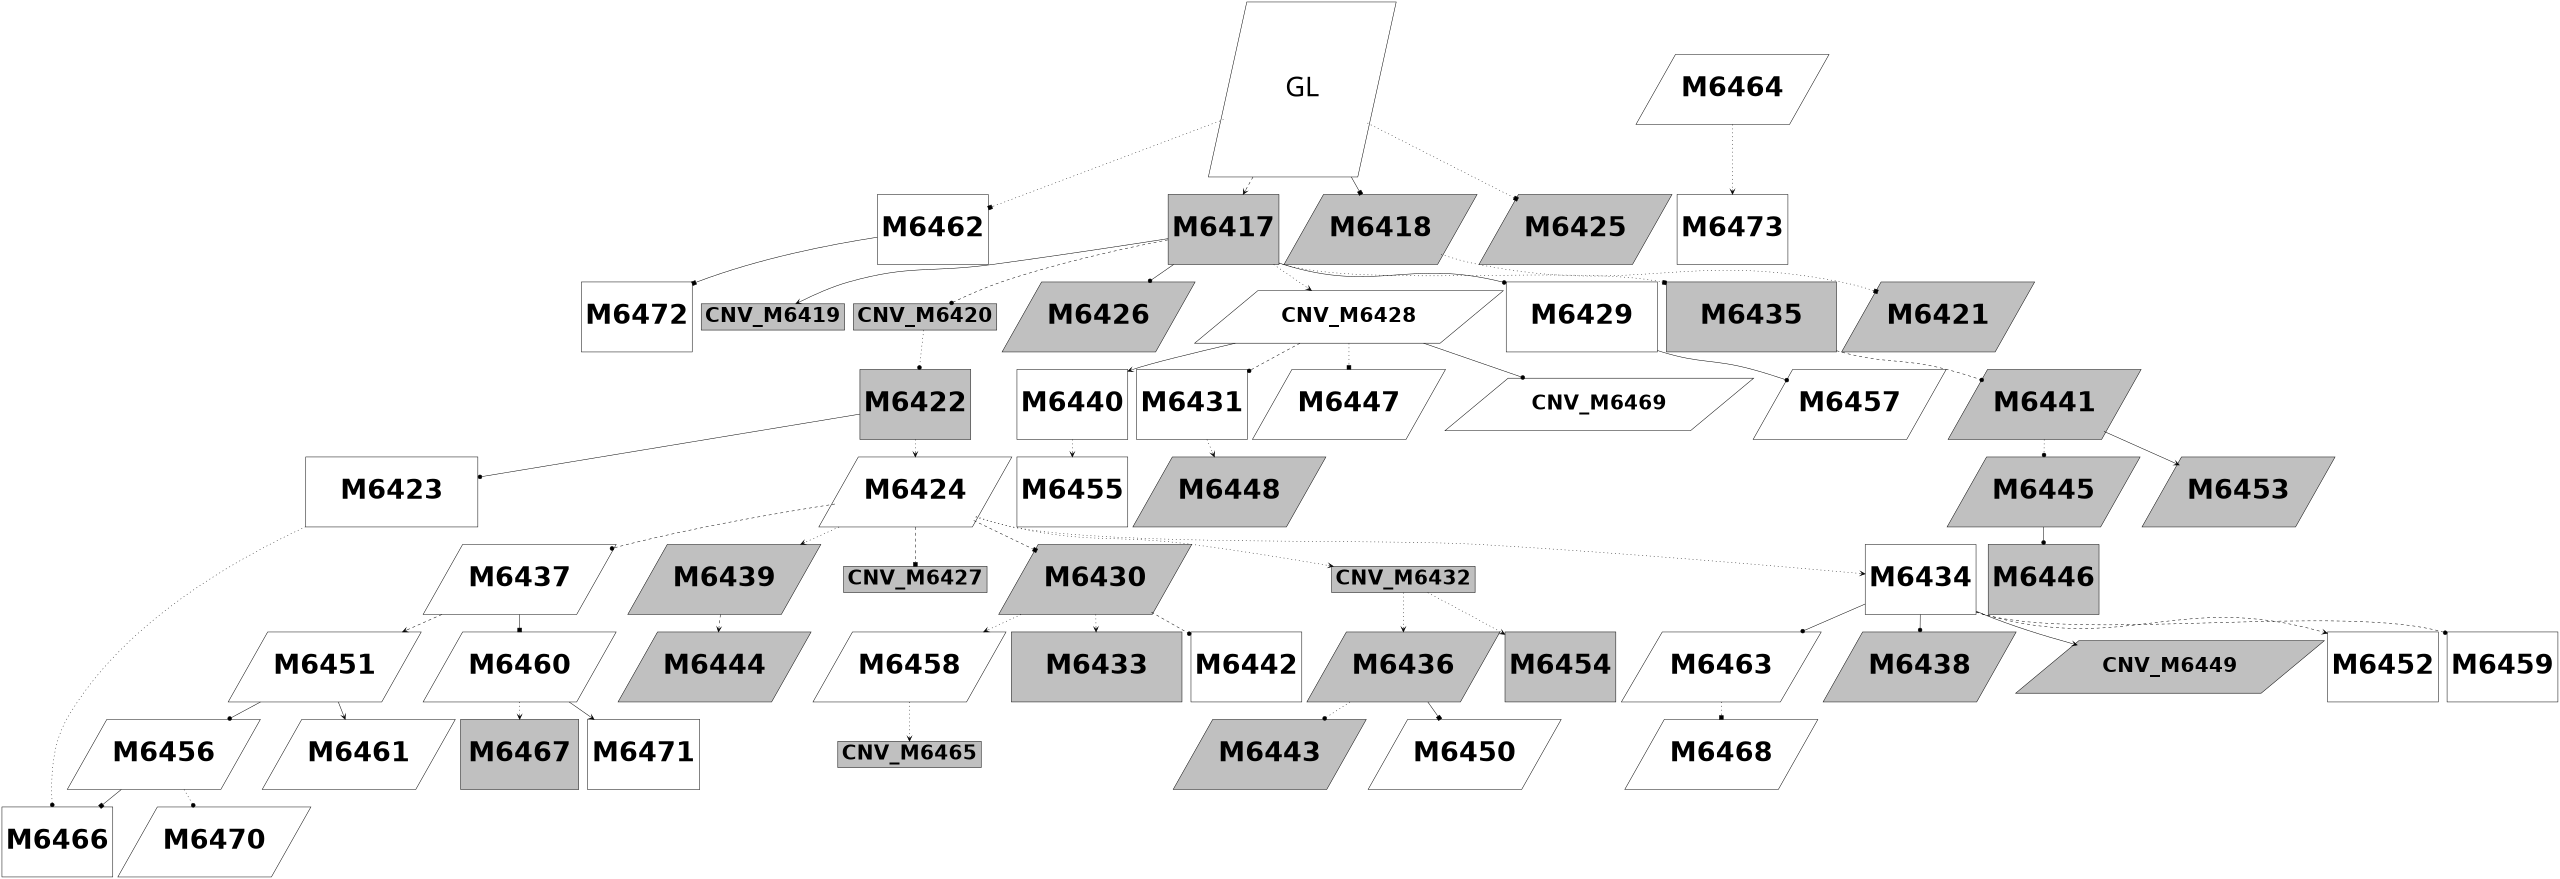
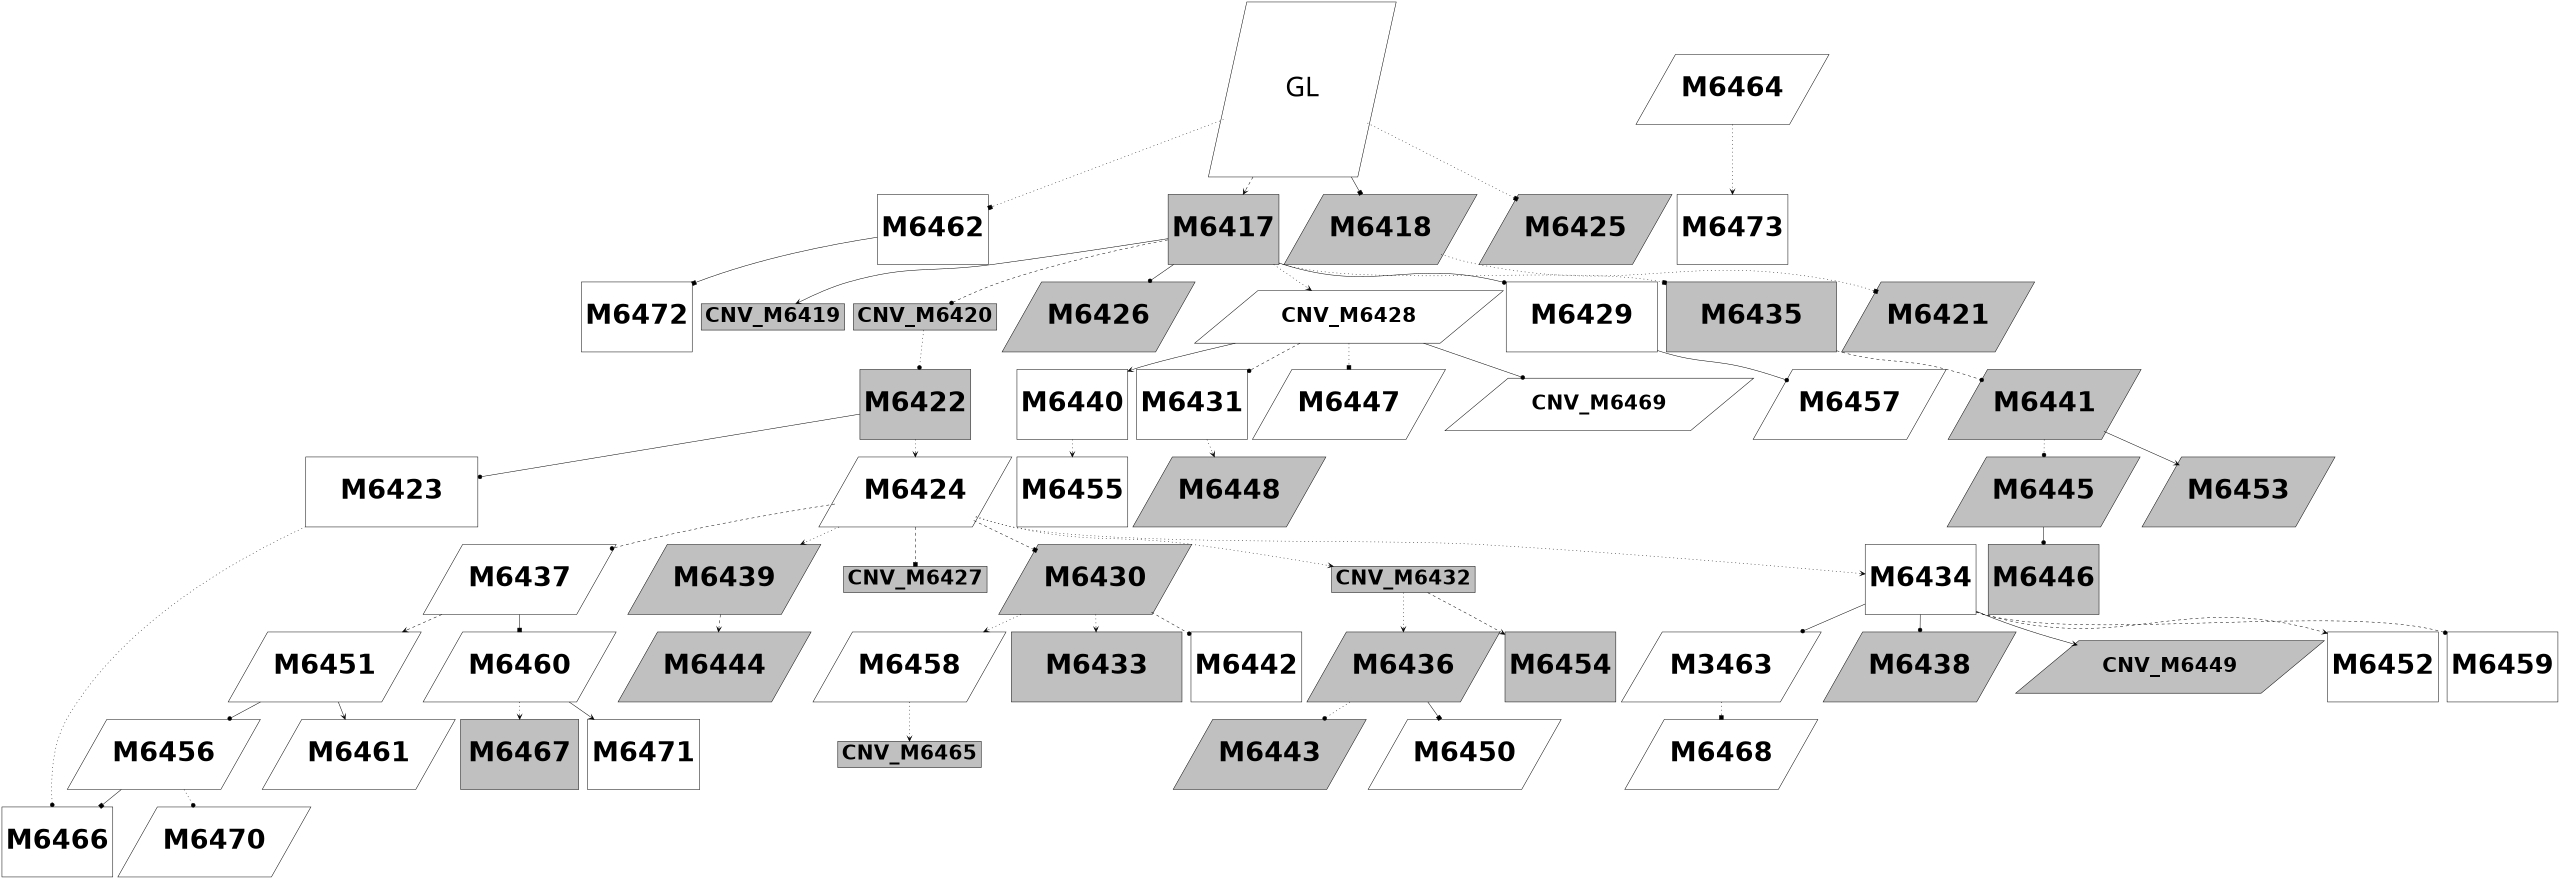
edge "CNV_M6432" -> "M6454": style dotted -> dashed
node "M6463": label "M6463" -> "M3463"
